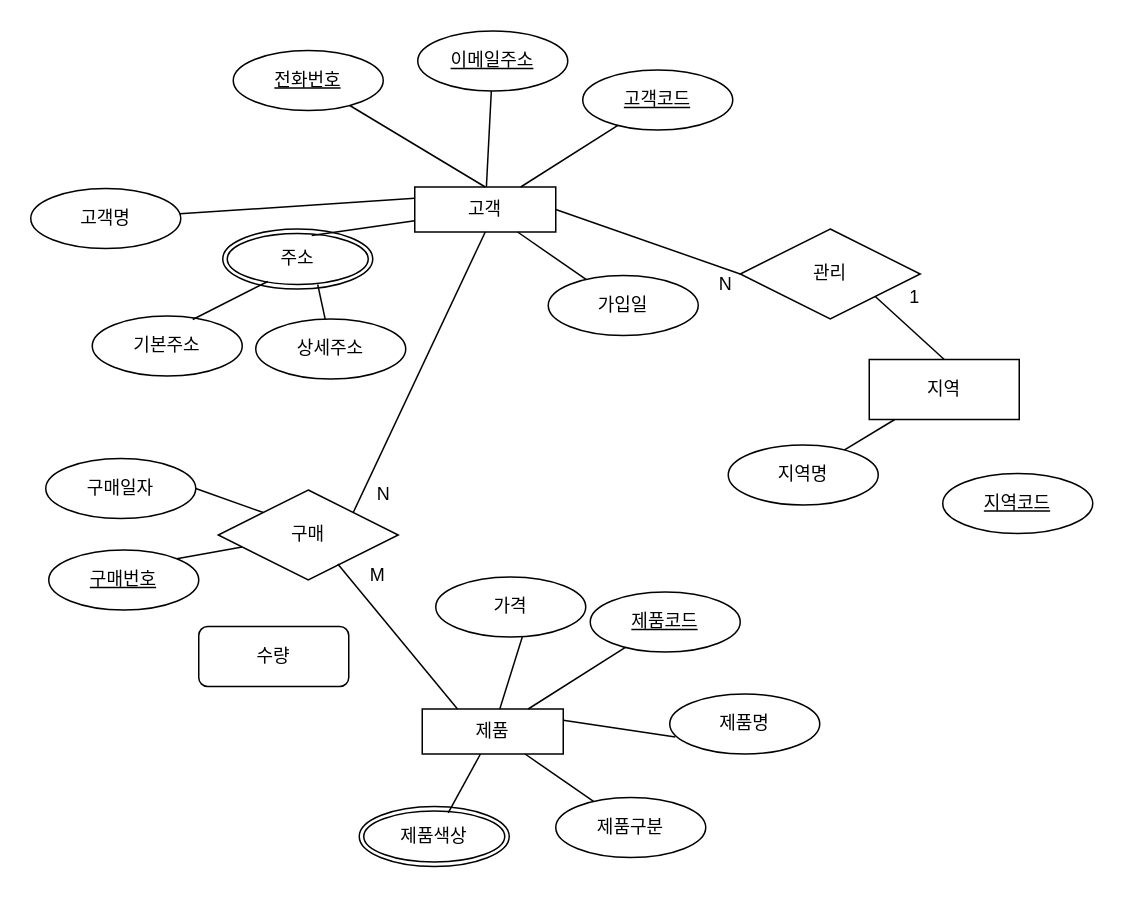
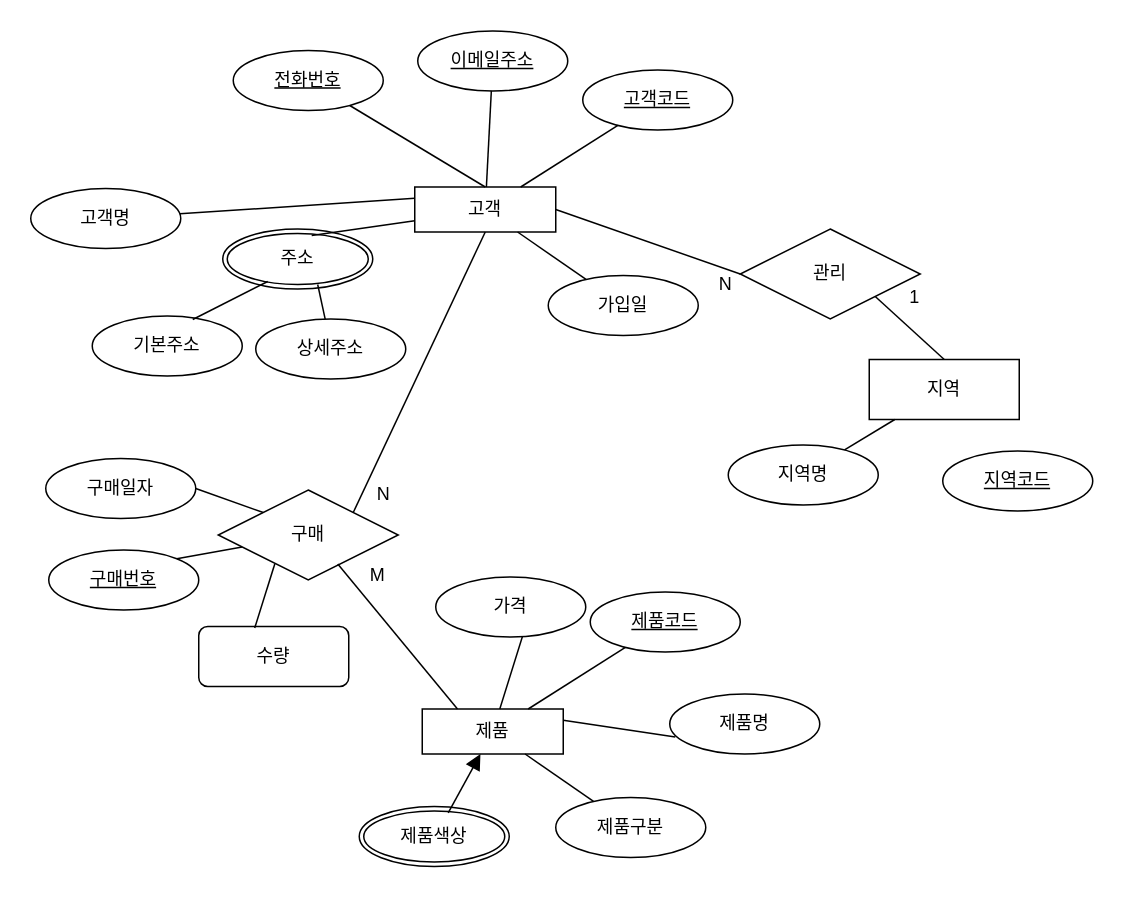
node "지역코드": moved (1018, 503) -> (1018, 481)
edge "구매" -- "수량": added
edge "제품" -- "제품색상": arrowhead none -> block
